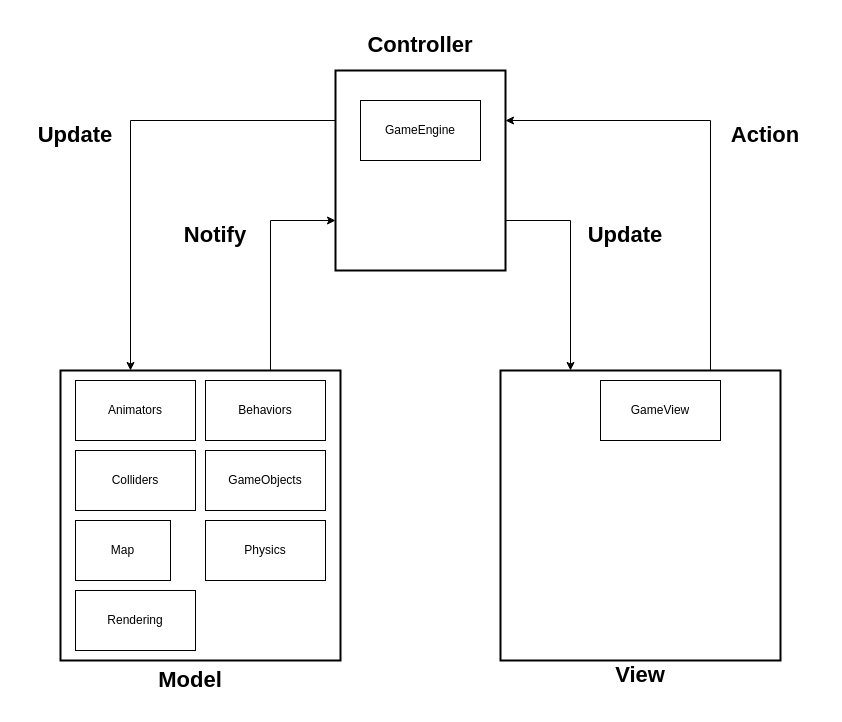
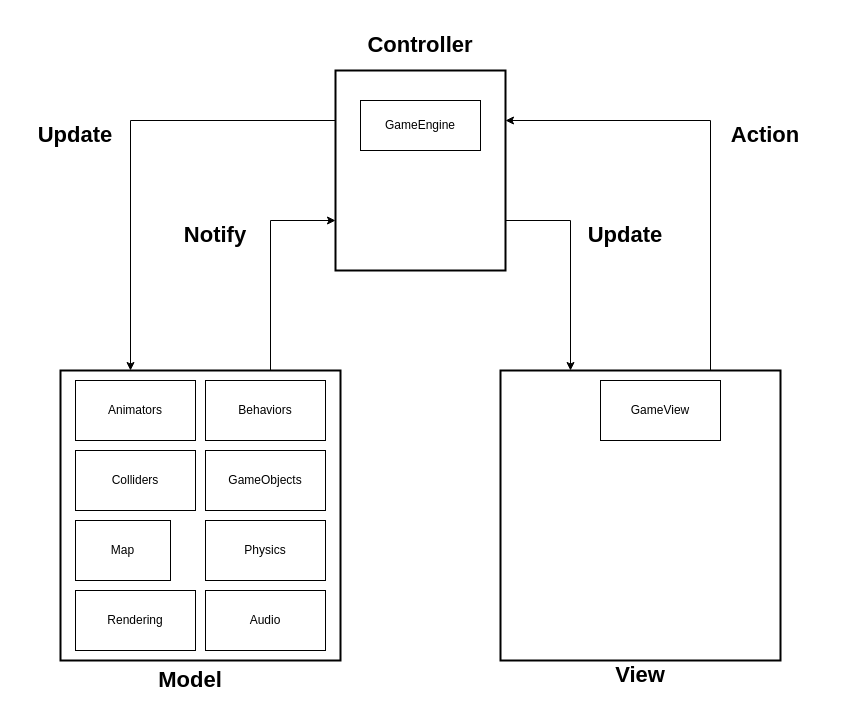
node "GameEngine": size 120x60 -> 120x50
node "Audio": added
